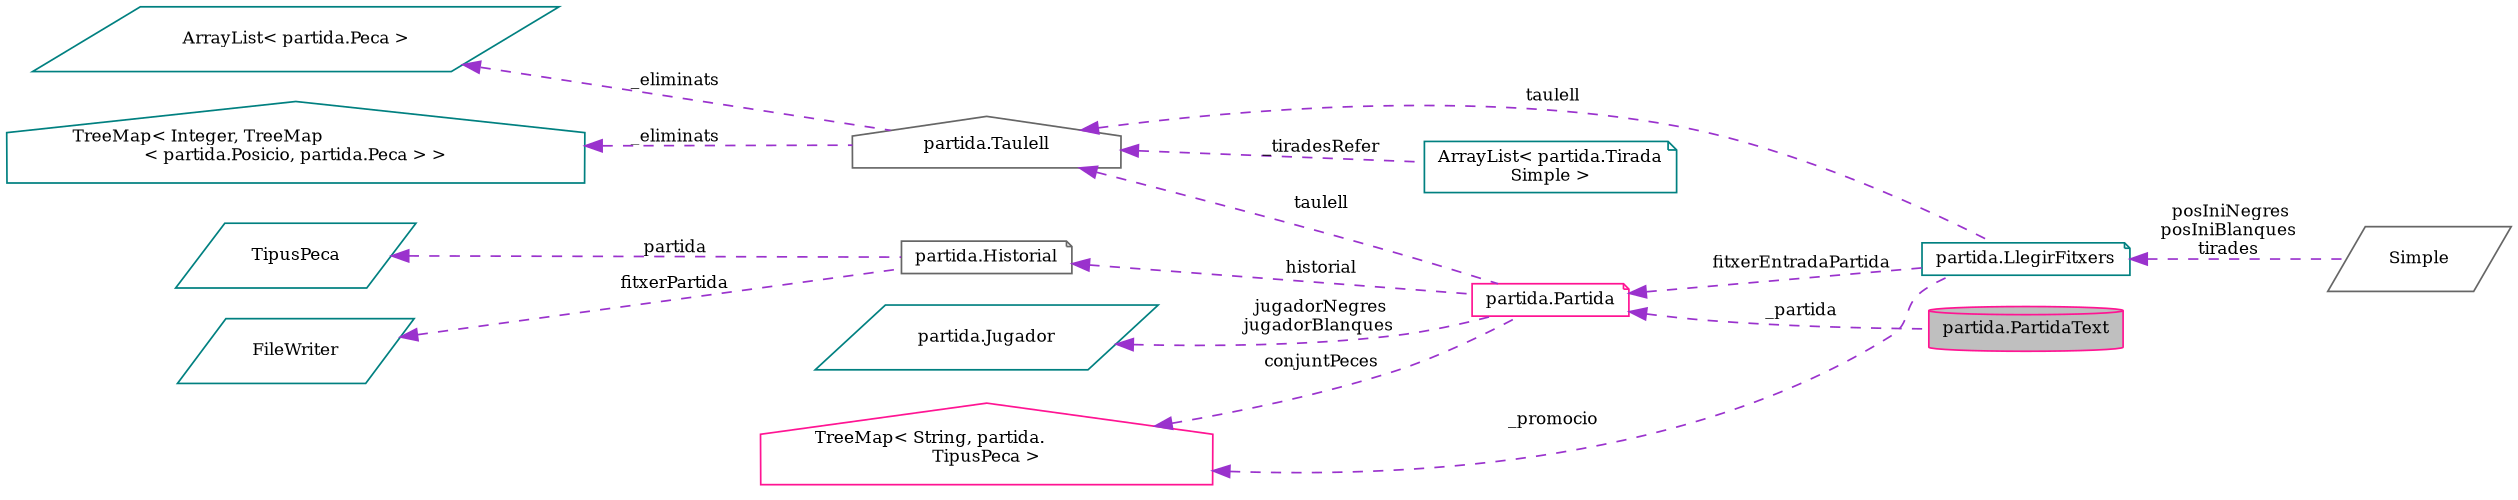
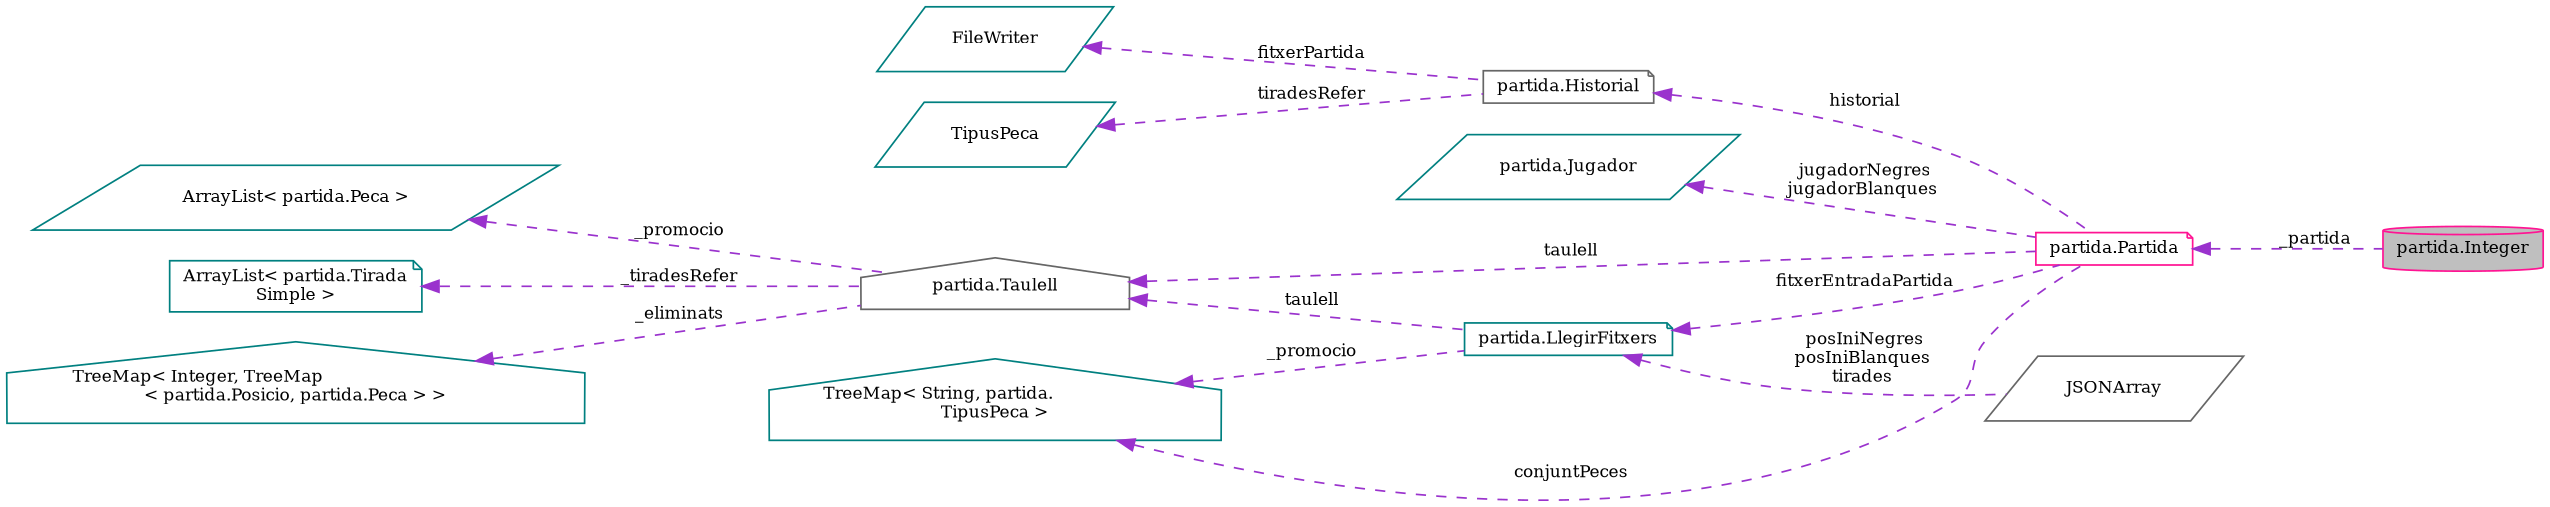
edge "partida.Taulell" -> "ArrayList< partida.Peca >": label " _eliminats" -> " _promocio"
edge "ArrayList< partida.Tirada Simple >" -> "partida.Taulell": reversed
edge "partida.Historial" -> "TipusPeca": label " partida" -> " tiradesRefer"
node "Simple": label "Simple" -> "JSONArray"
edge "partida.LlegirFitxers" -> "partida.Partida": reversed
node "partida.PartidaText": label "partida.PartidaText" -> "partida.Integer"
node "TreeMap< String, partida. TipusPeca >": color deeppink -> teal
